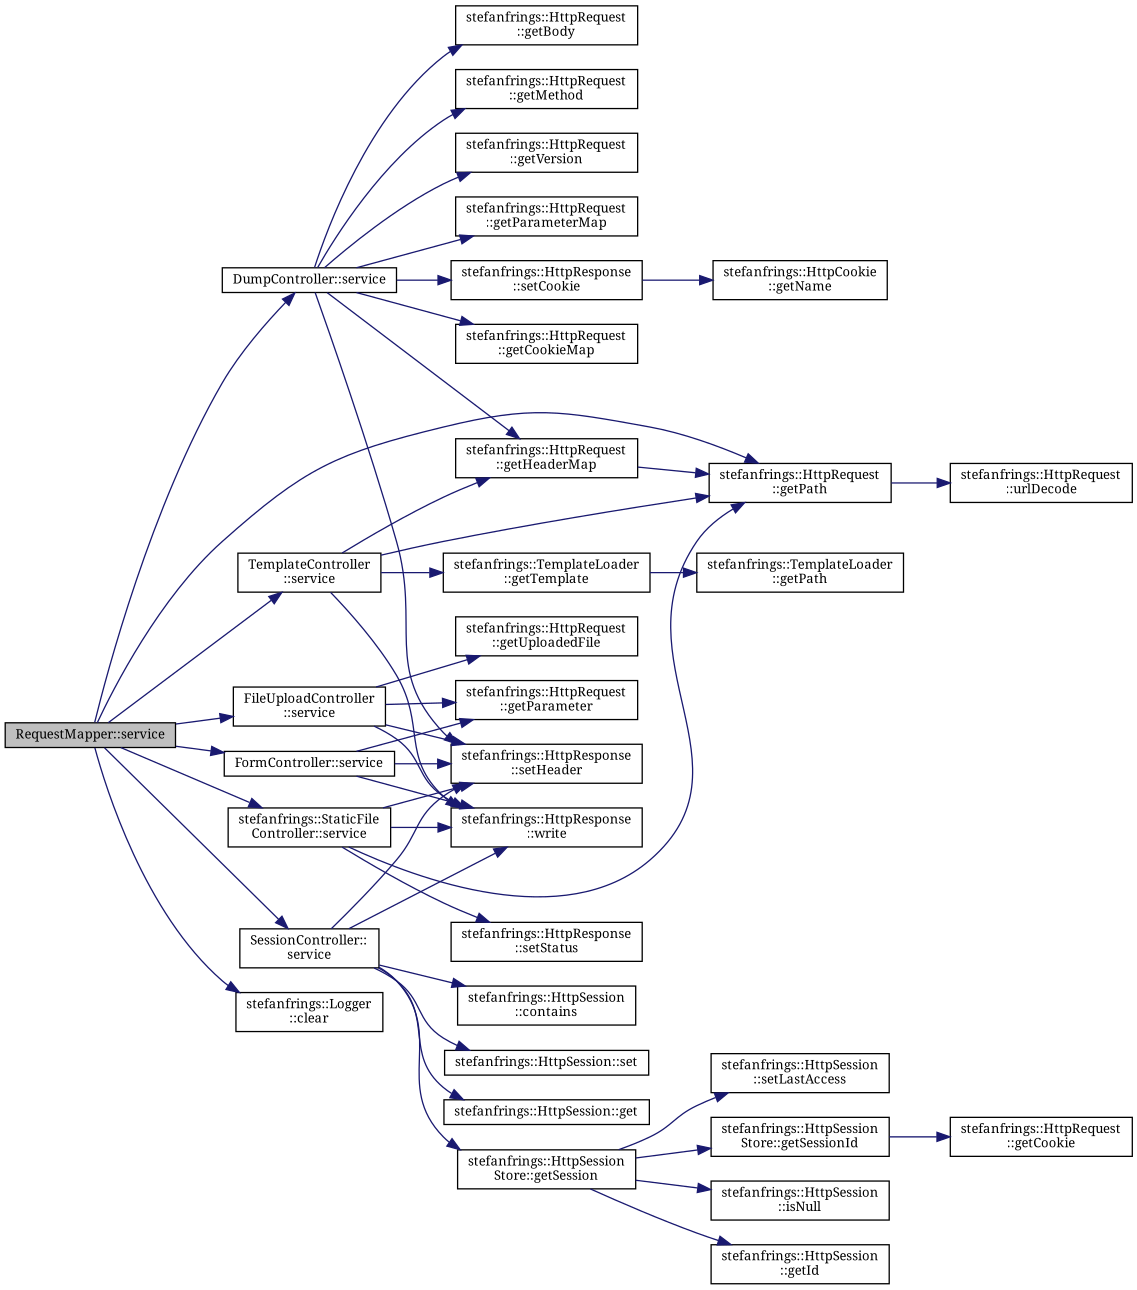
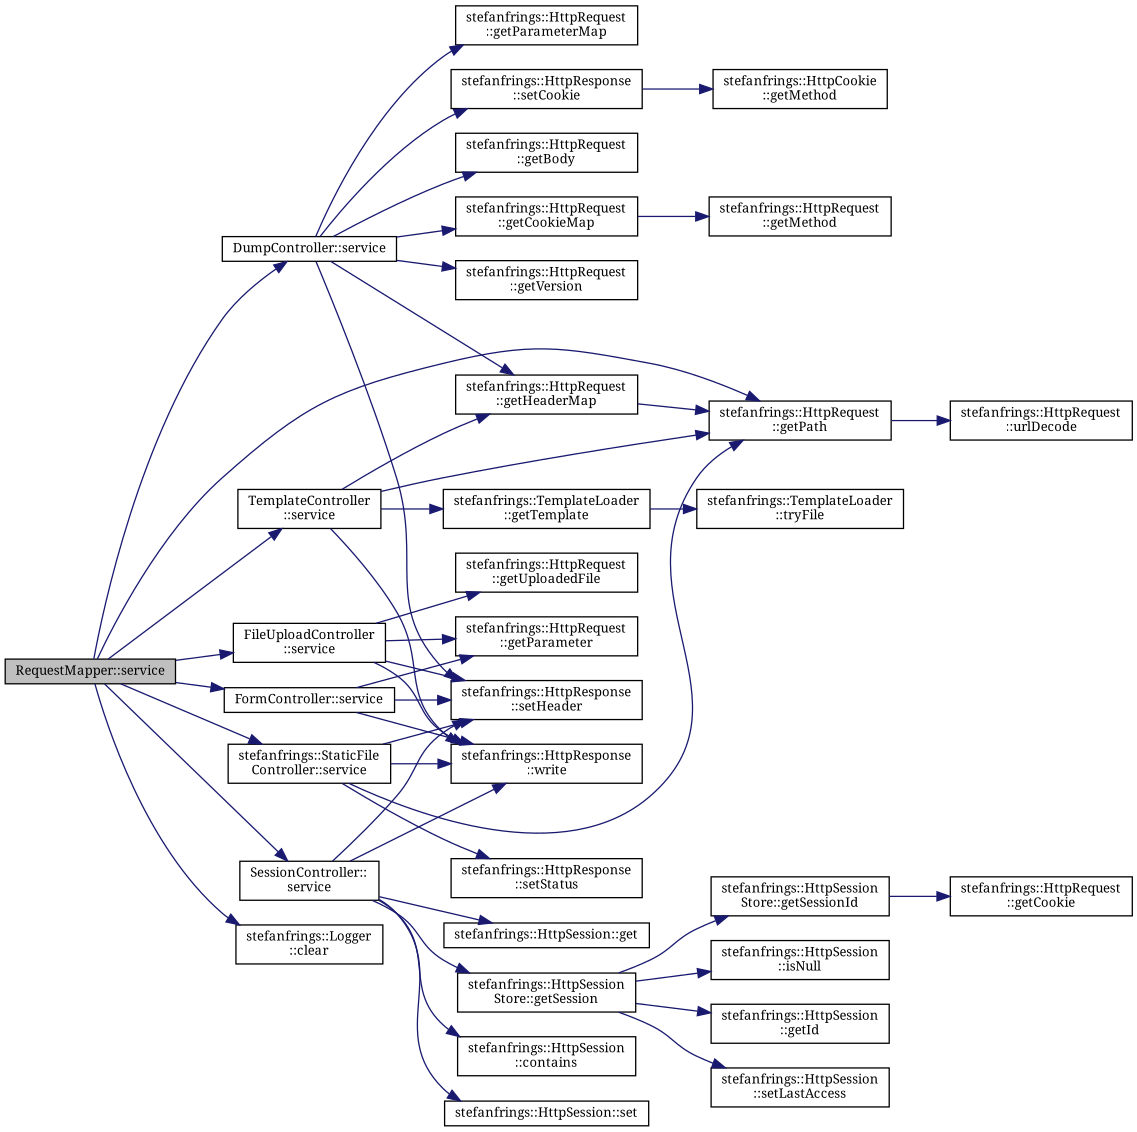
edge "DumpController::service" -> "stefanfrings::HttpRequest ::getMethod": now "stefanfrings::HttpRequest ::getCookieMap" -> "stefanfrings::HttpRequest ::getMethod"
node "stefanfrings::HttpCookie ::getName": label "stefanfrings::HttpCookie ::getName" -> "stefanfrings::HttpCookie ::getMethod"
node "stefanfrings::TemplateLoader ::getPath": label "stefanfrings::TemplateLoader ::getPath" -> "stefanfrings::TemplateLoader ::tryFile"
